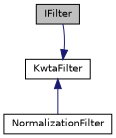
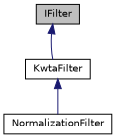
edge "IFilter" -> "KwtaFilter": reversed
